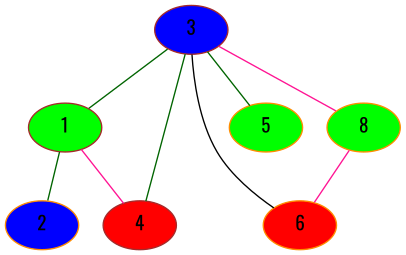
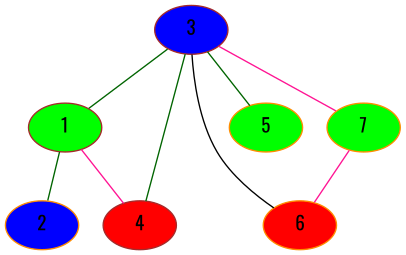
node "8": label "8" -> "7"
